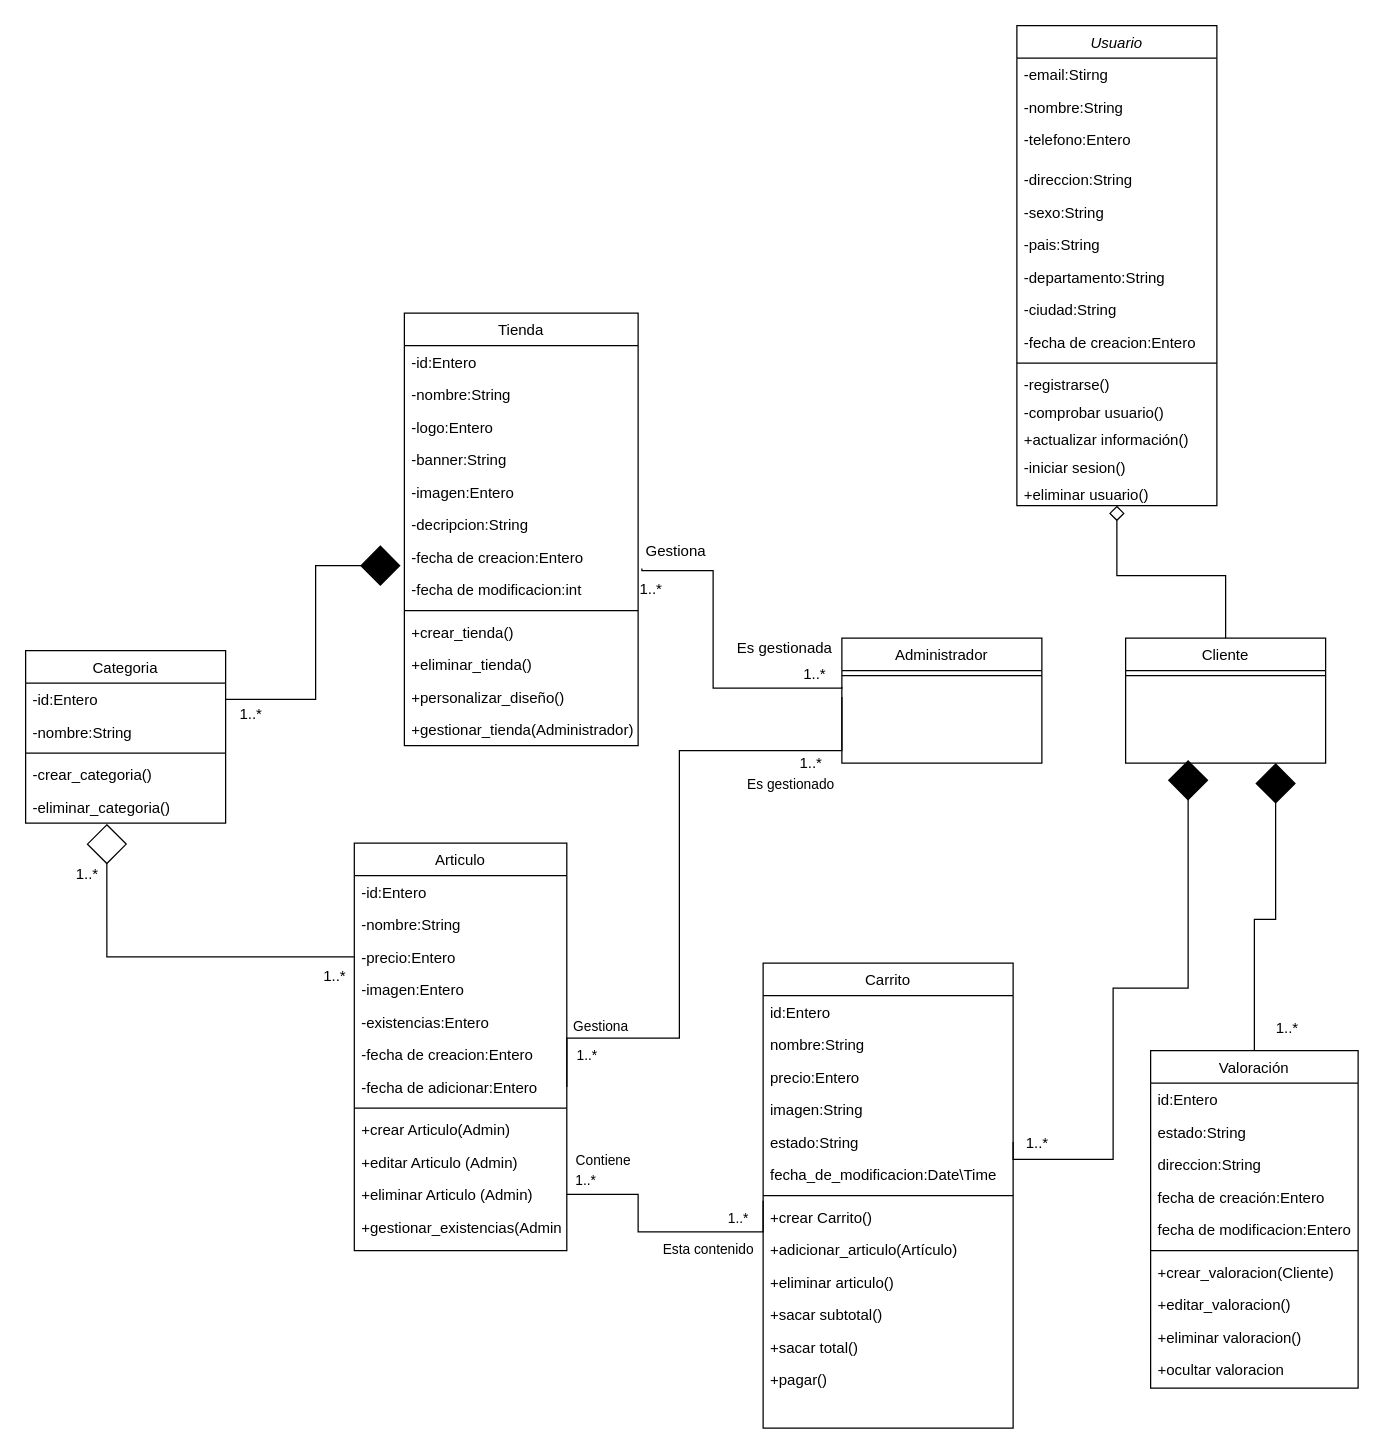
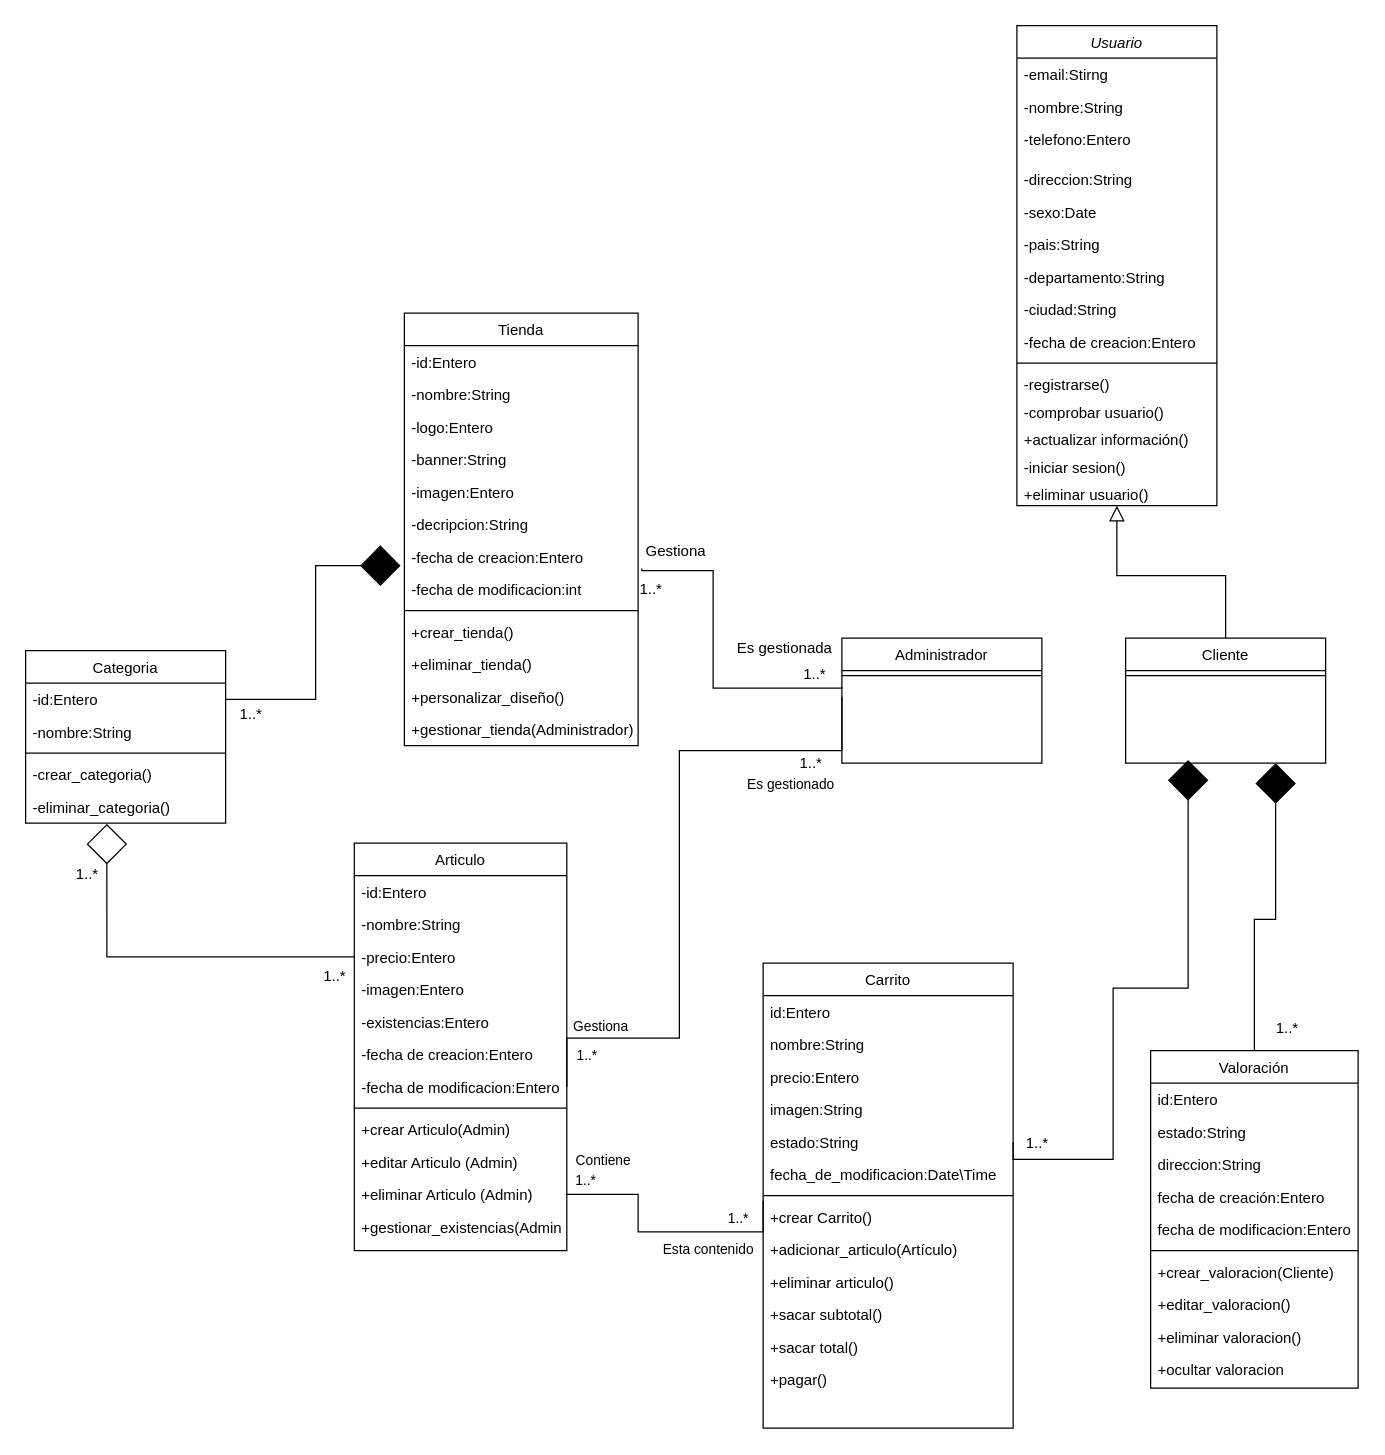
node "-sexo:String": label "-sexo:String" -> "-sexo:Date"
edge "Cliente" -> "Usuario": arrowhead diamond -> block
node "-fecha de adicionar:Entero": label "-fecha de adicionar:Entero" -> "-fecha de modificacion:Entero"
